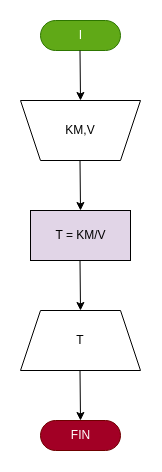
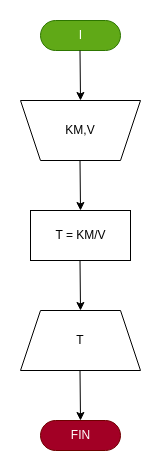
node "T = KM/V": fillcolor #e1d5e7 -> #ffffff
